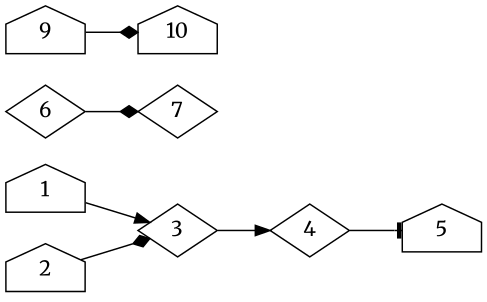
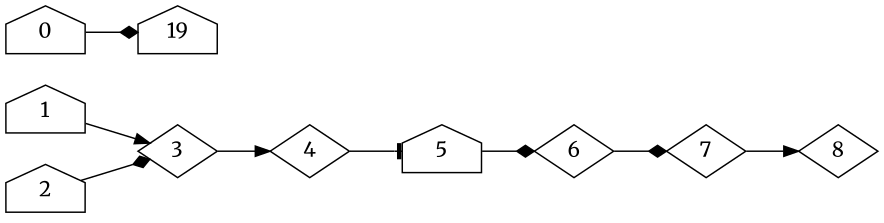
node "9": label "9" -> "0"
node "10": label "10" -> "19"
edge "5" -> "6": added
node "8": added
